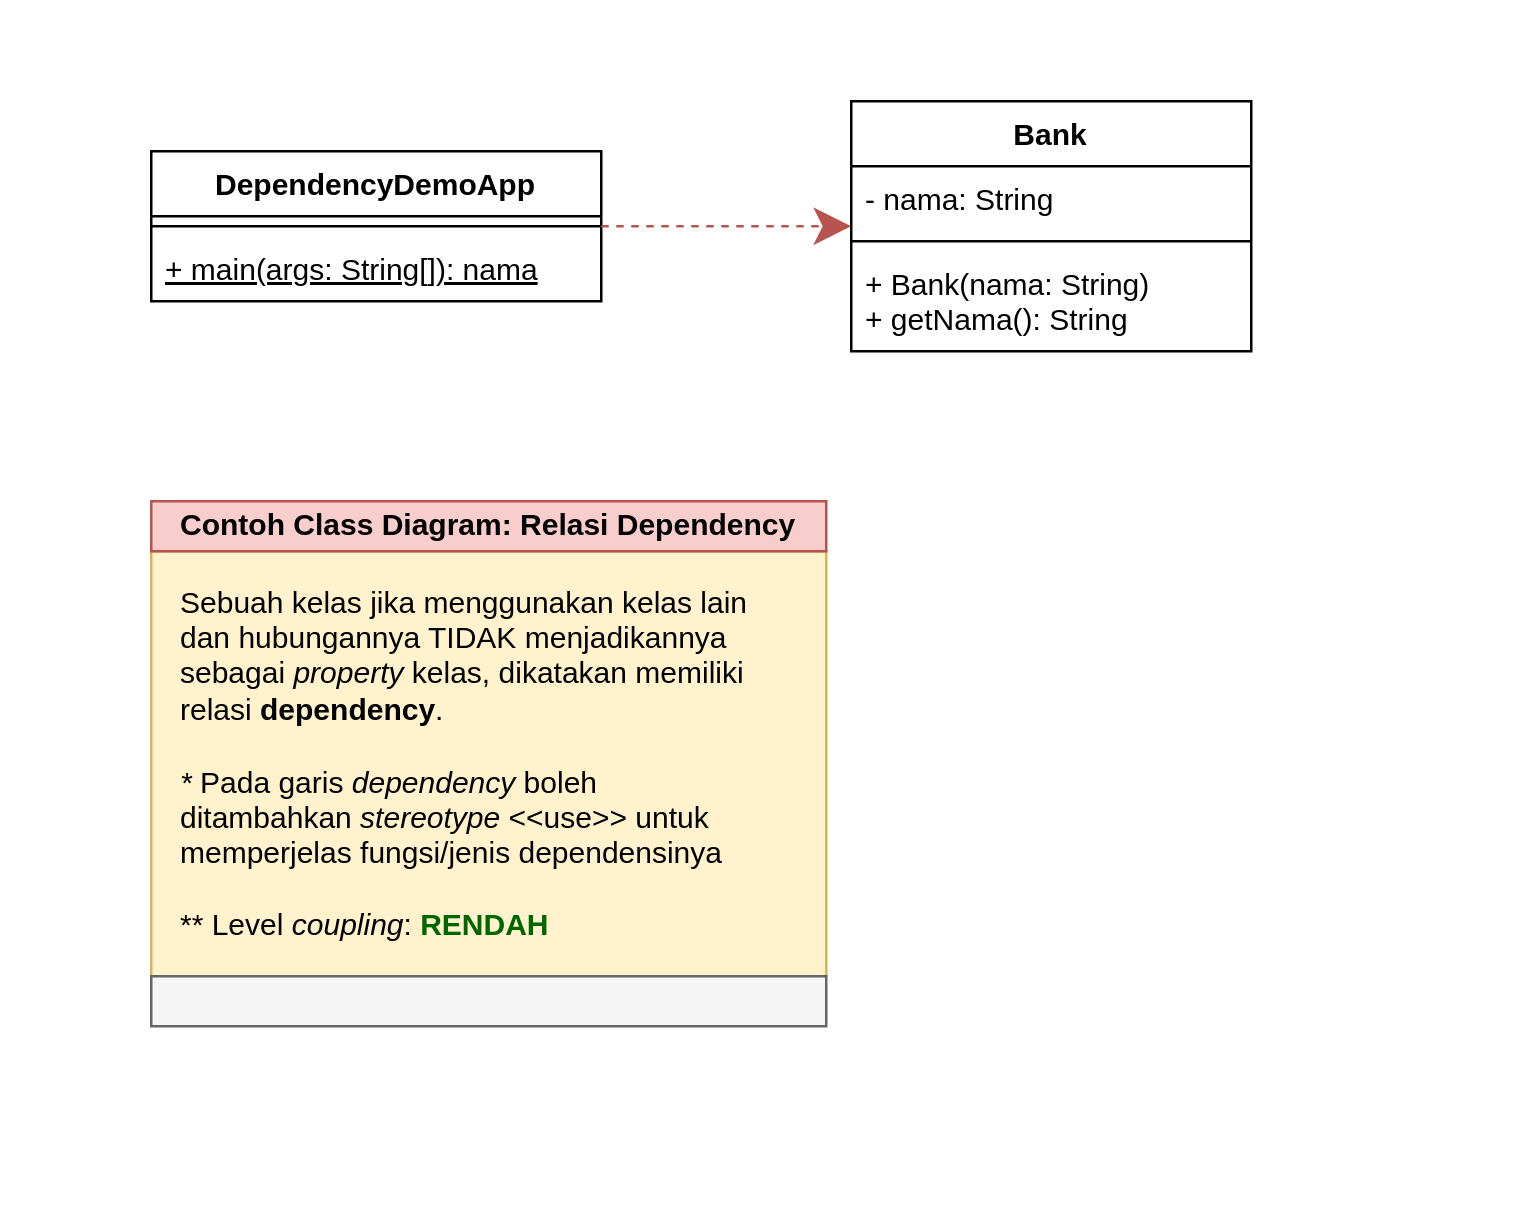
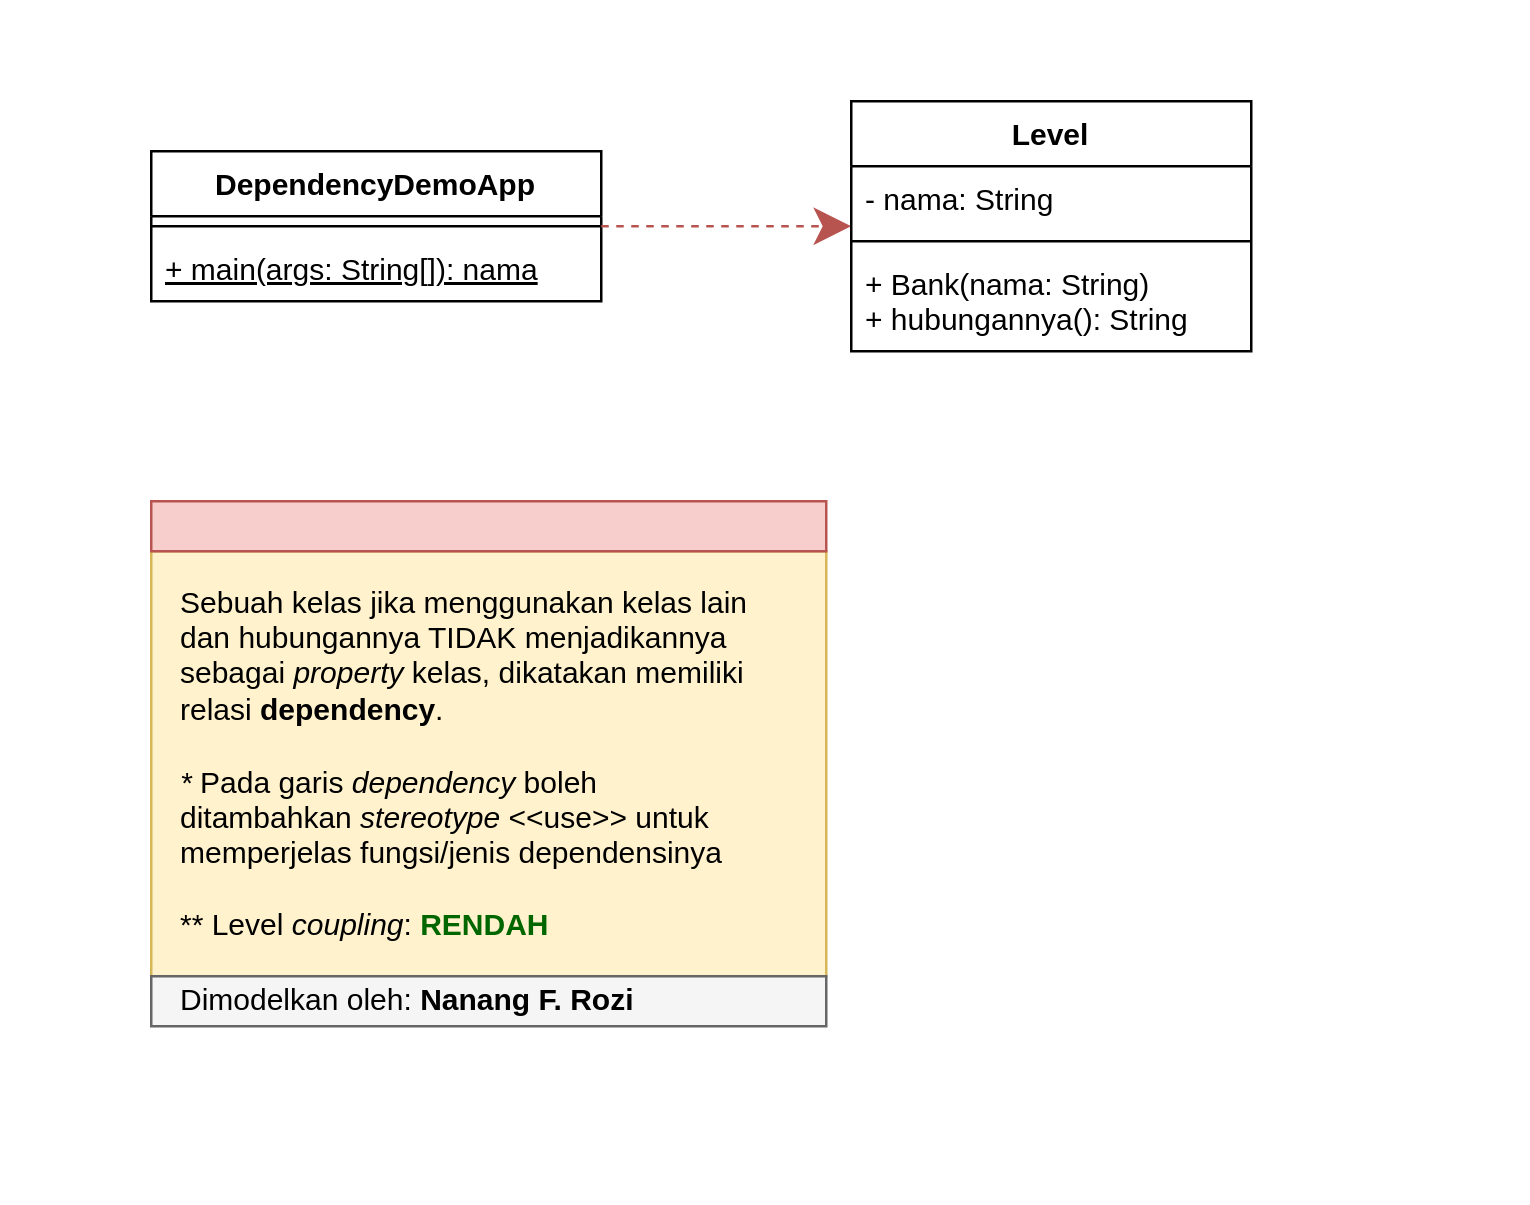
node "Bank": label "Bank" -> "Level"
node "+ Bank(nama: String) + getNama(): String": label "+ Bank(nama: String) + getNama(): String" -> "+ Bank(nama: String) + hubungannya(): String"
node "Contoh Class Diagram: Relasi Dependency": removed
node "Dimodelkan oleh: Nanang F. Rozi": added
